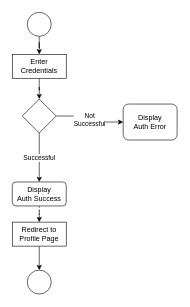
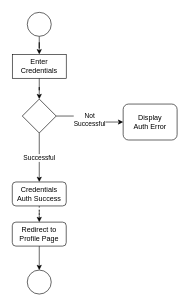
node "Display Auth Success": label "Display Auth Success" -> "Credentials Auth Success"
node "Redirect to Profile Page": shape rectangle -> rounded rectangle
